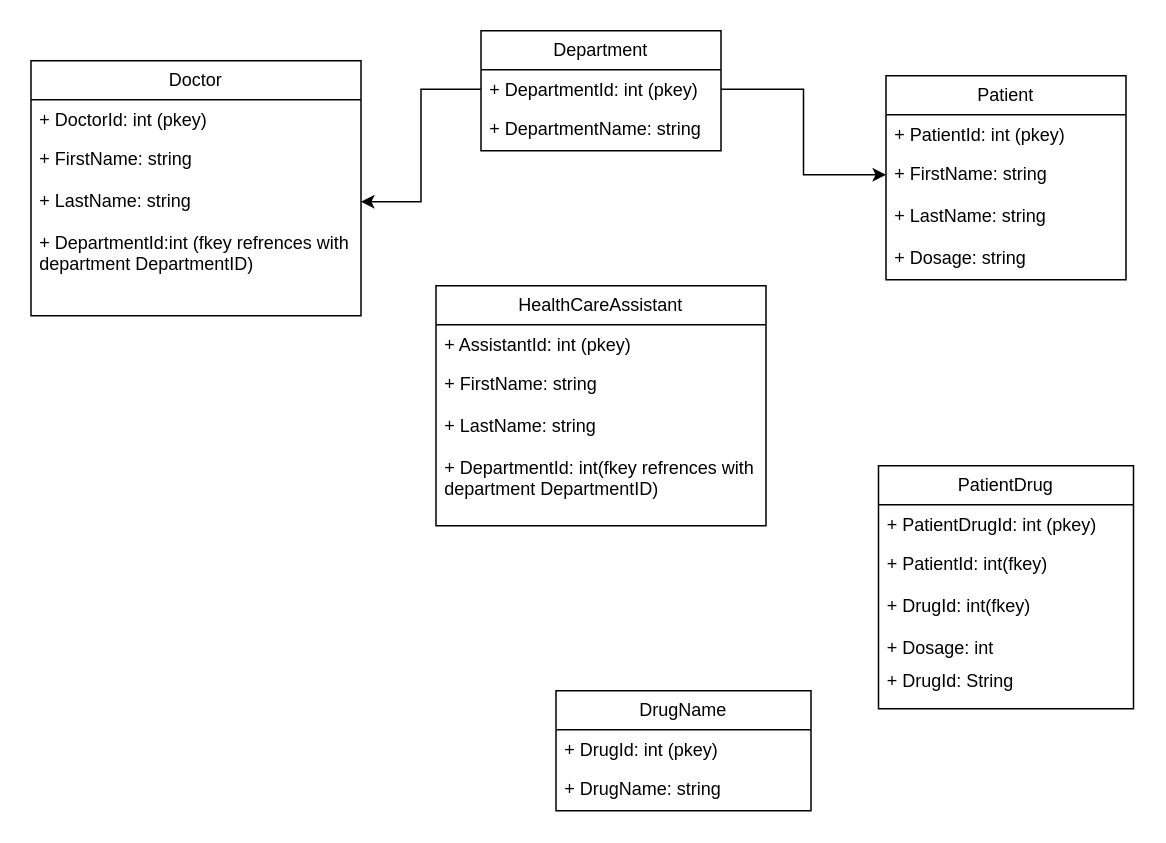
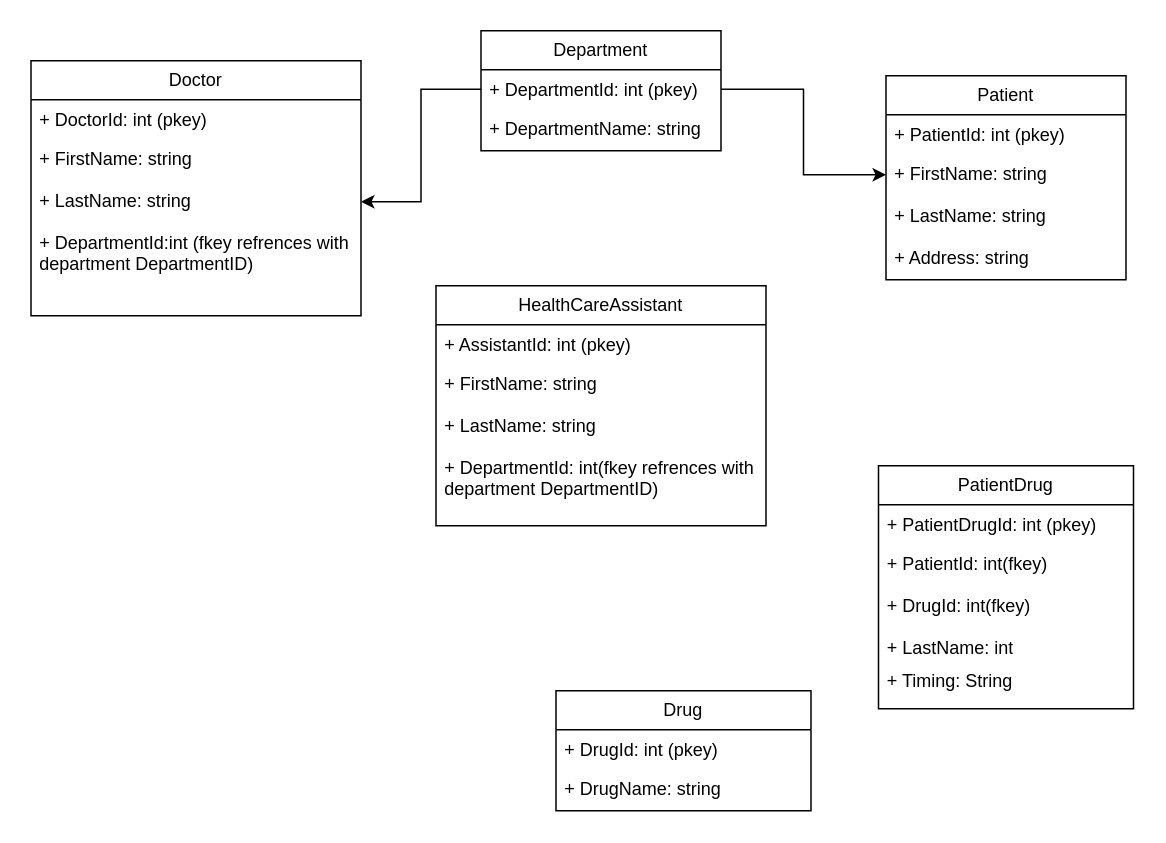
node "+ Dosage: string": label "+ Dosage: string" -> "+ Address: string"
node "+ Dosage: int": label "+ Dosage: int" -> "+ LastName: int"
node "+ DrugId: String": label "+ DrugId: String" -> "+ Timing: String"
node "DrugName": label "DrugName" -> "Drug"
